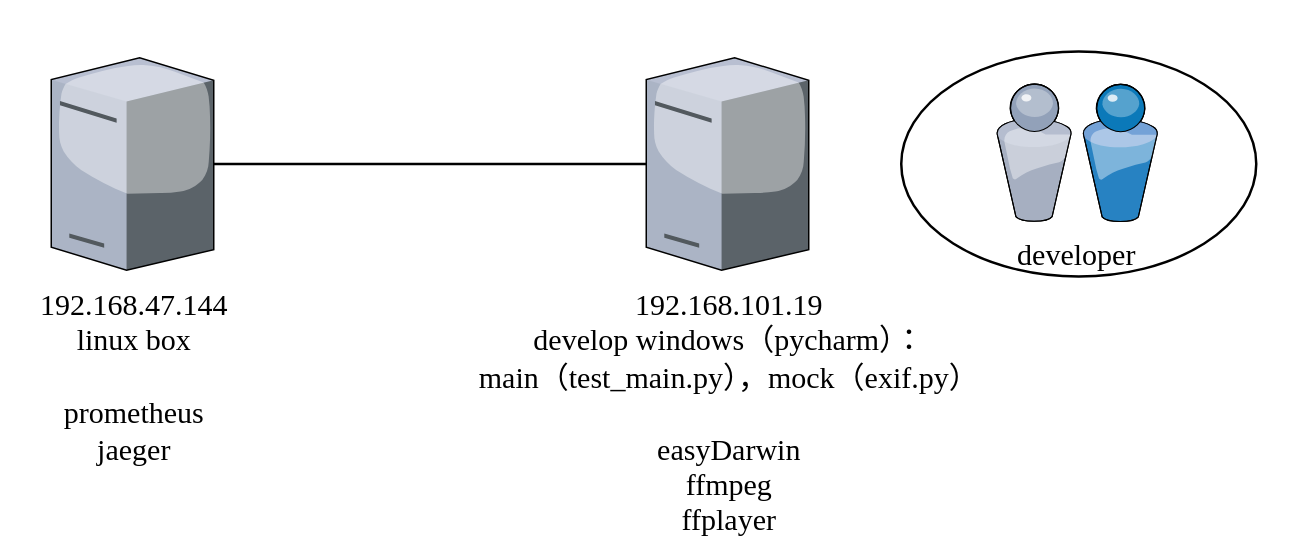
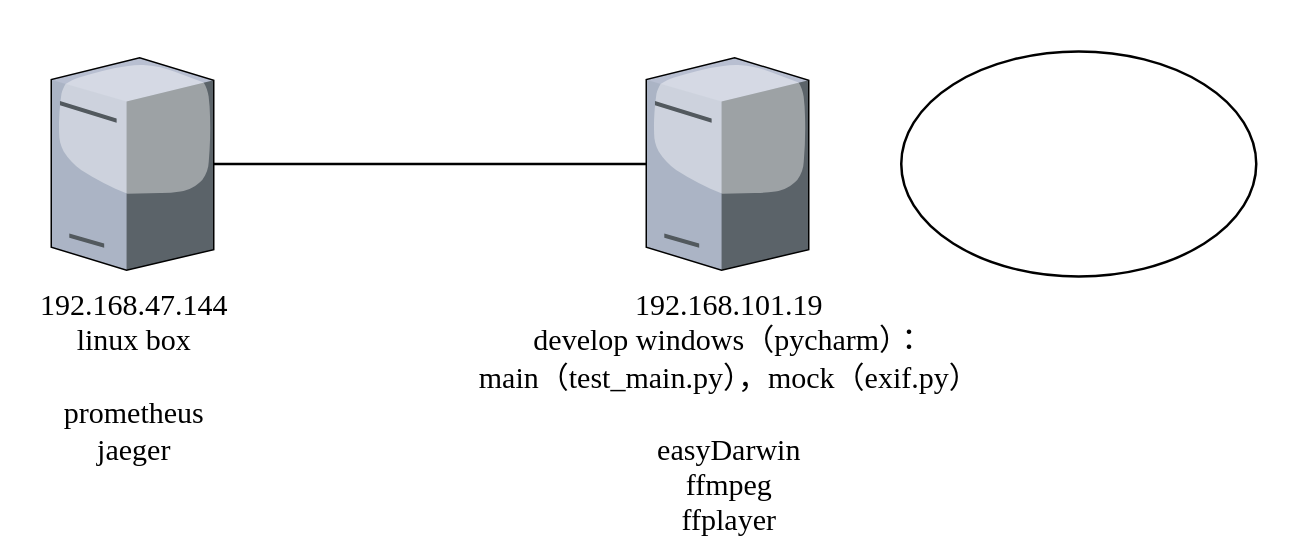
node "developer": removed
